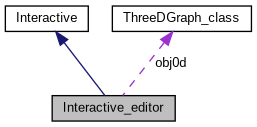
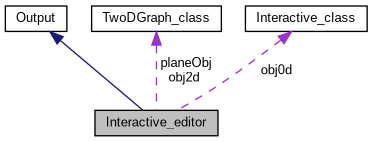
node "Interactive": label "Interactive" -> "Output"
node "TwoDGraph_class": added
node "ThreeDGraph_class": label "ThreeDGraph_class" -> "Interactive_class"
